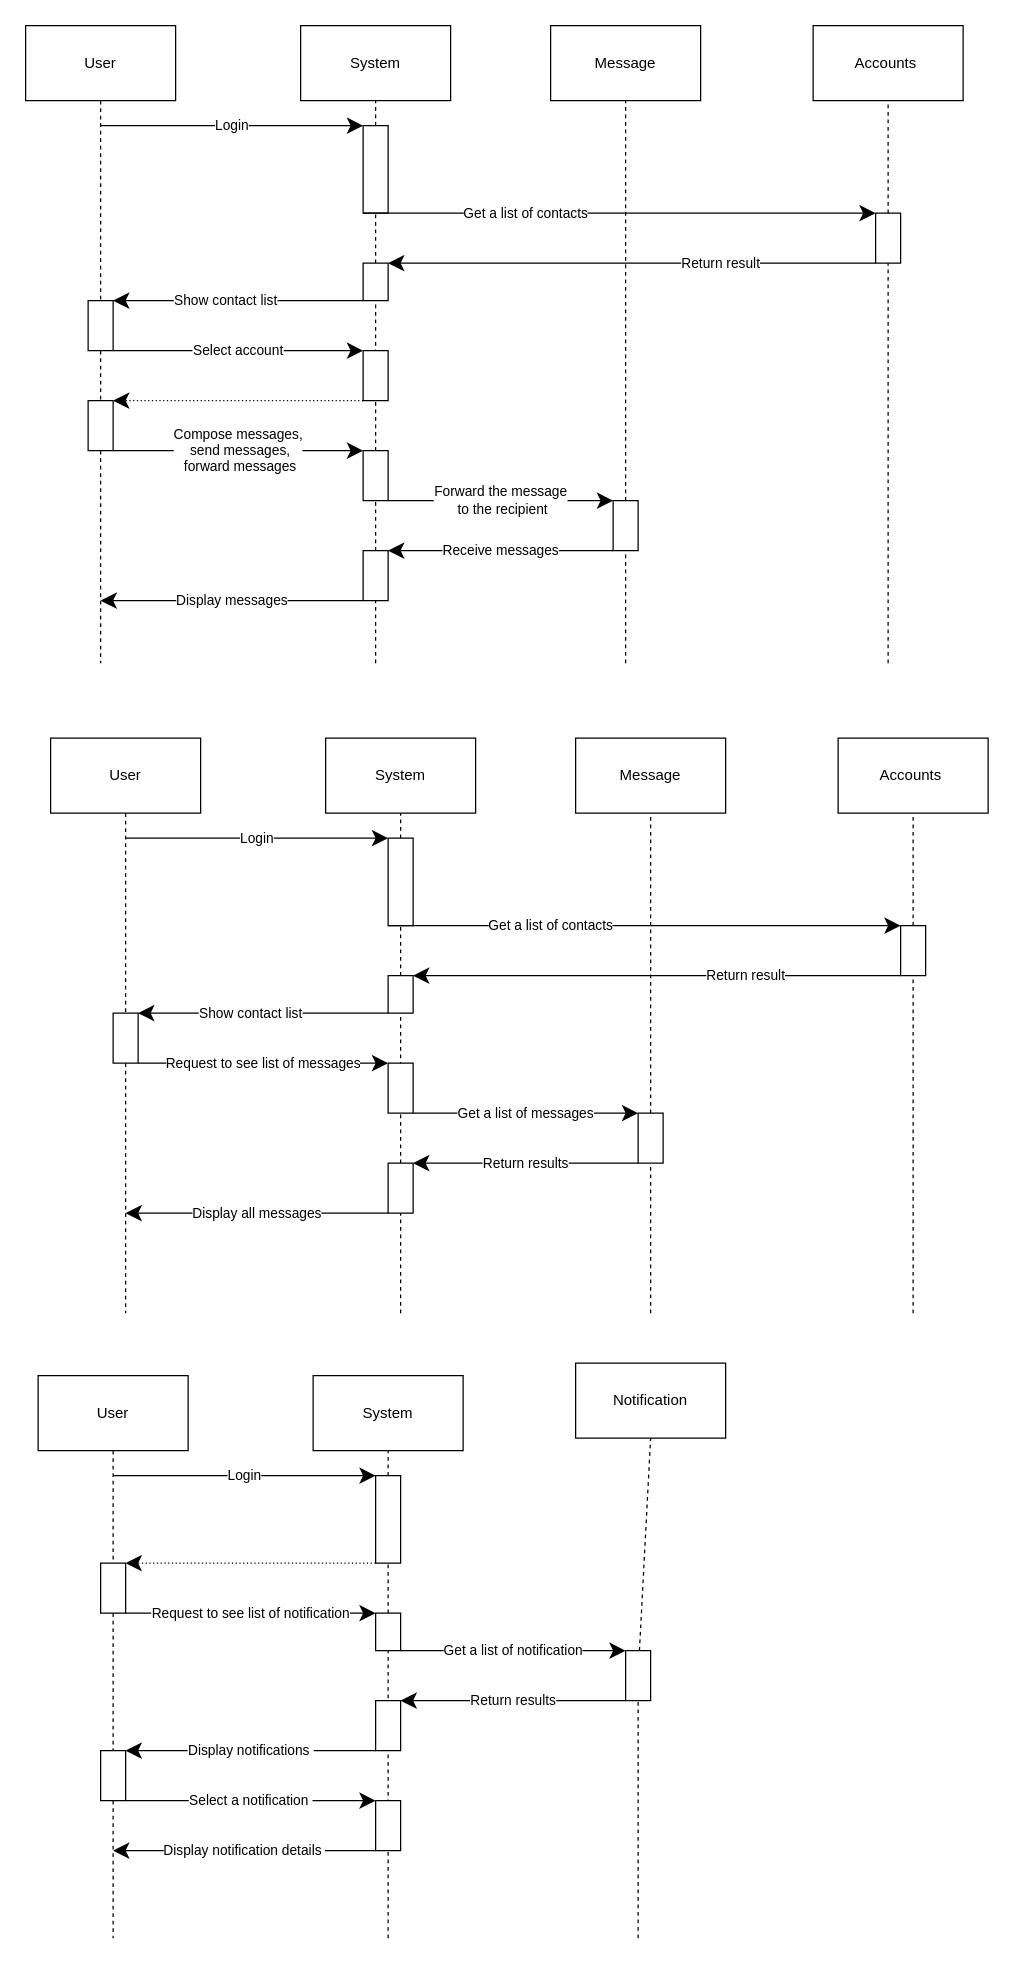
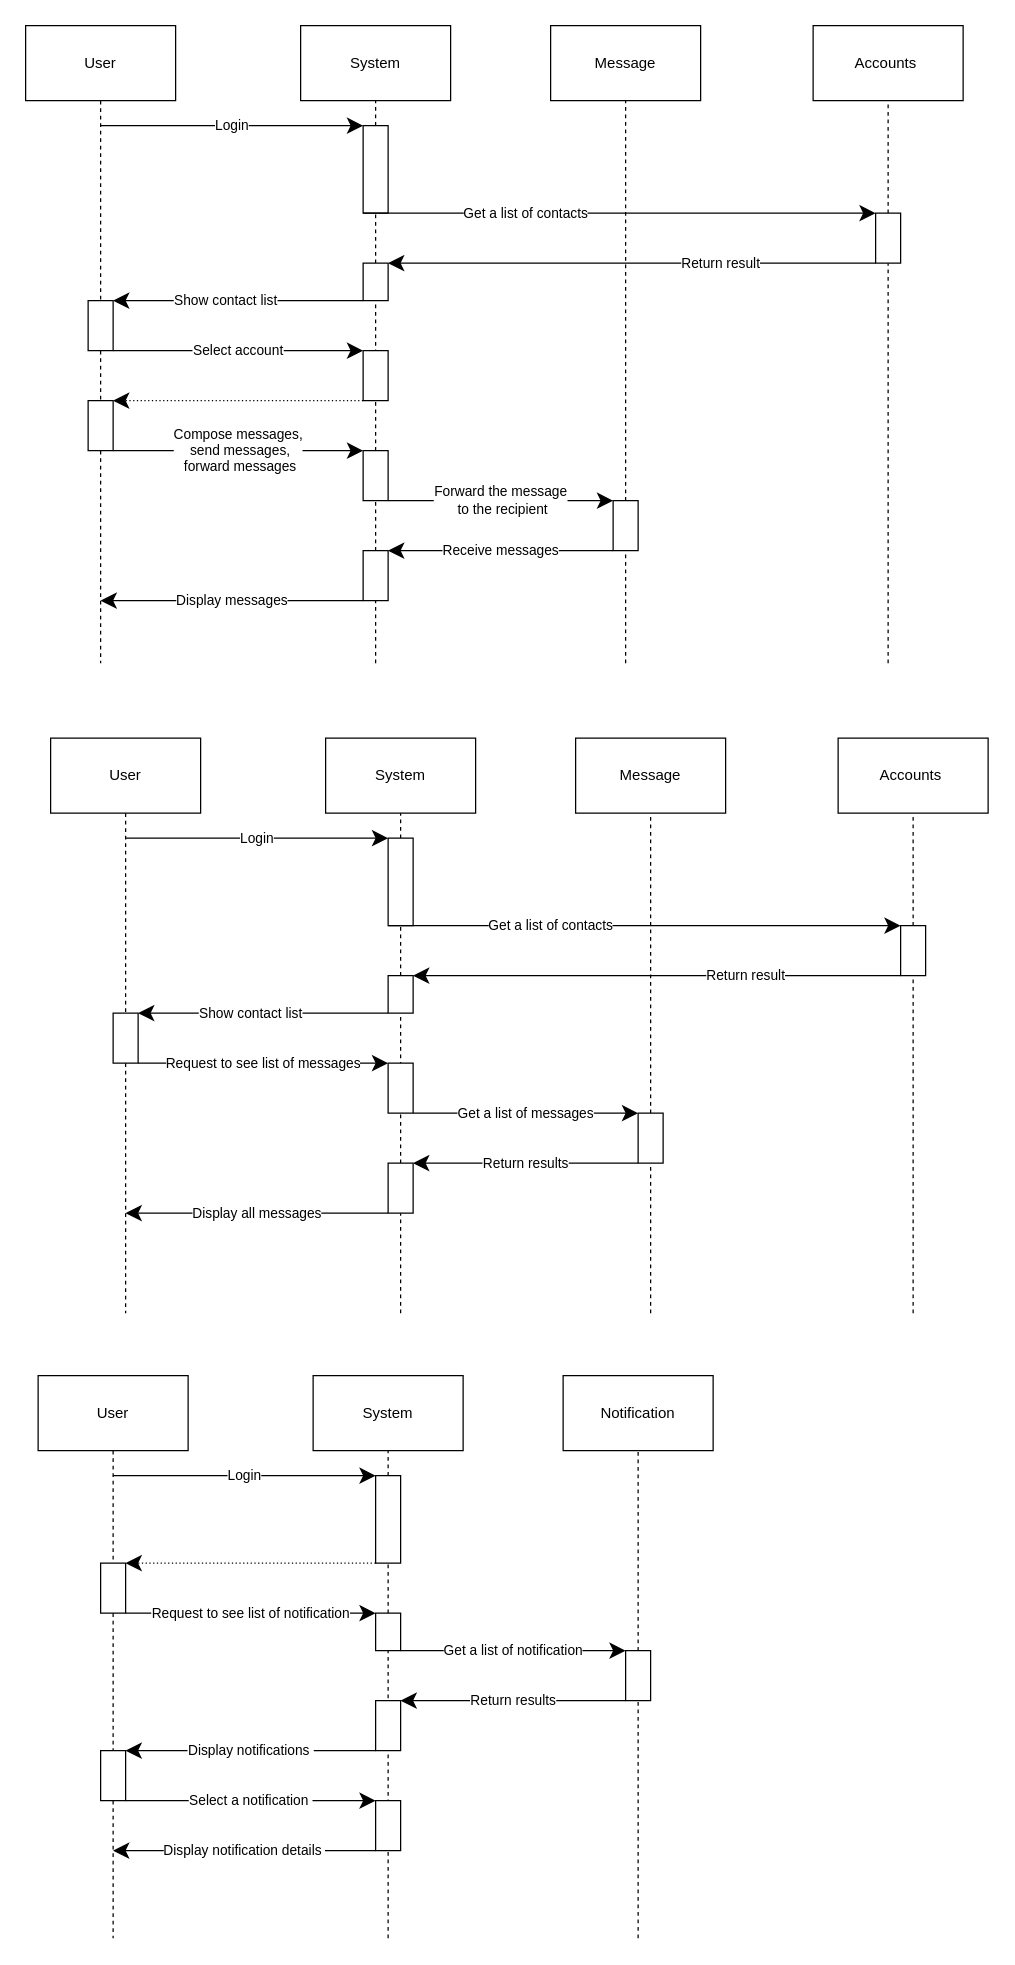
node "Notification": moved (651, 1401) -> (638, 1413)
